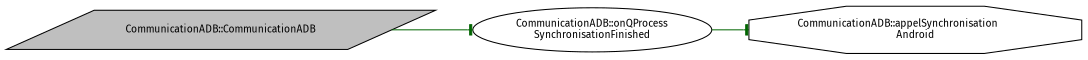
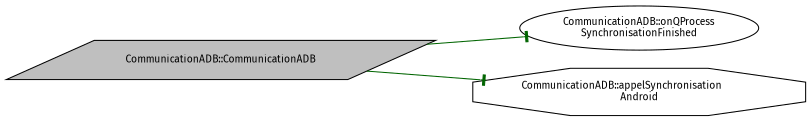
edge "CommunicationADB::onQProcess SynchronisationFinished" -> "CommunicationADB::appelSynchronisation Android": now "CommunicationADB::CommunicationADB" -> "CommunicationADB::appelSynchronisation Android"
